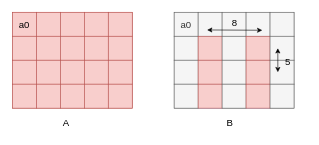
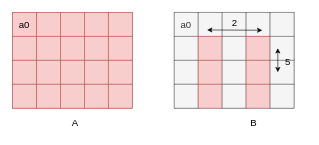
node "8": label "8" -> "2"
node "A": moved (66, 123) -> (75, 123)
node "B": moved (230, 123) -> (254, 123)
